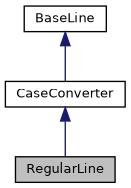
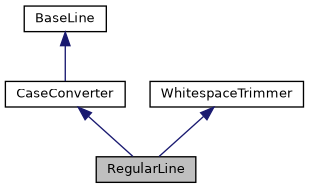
node "WhitespaceTrimmer": added
